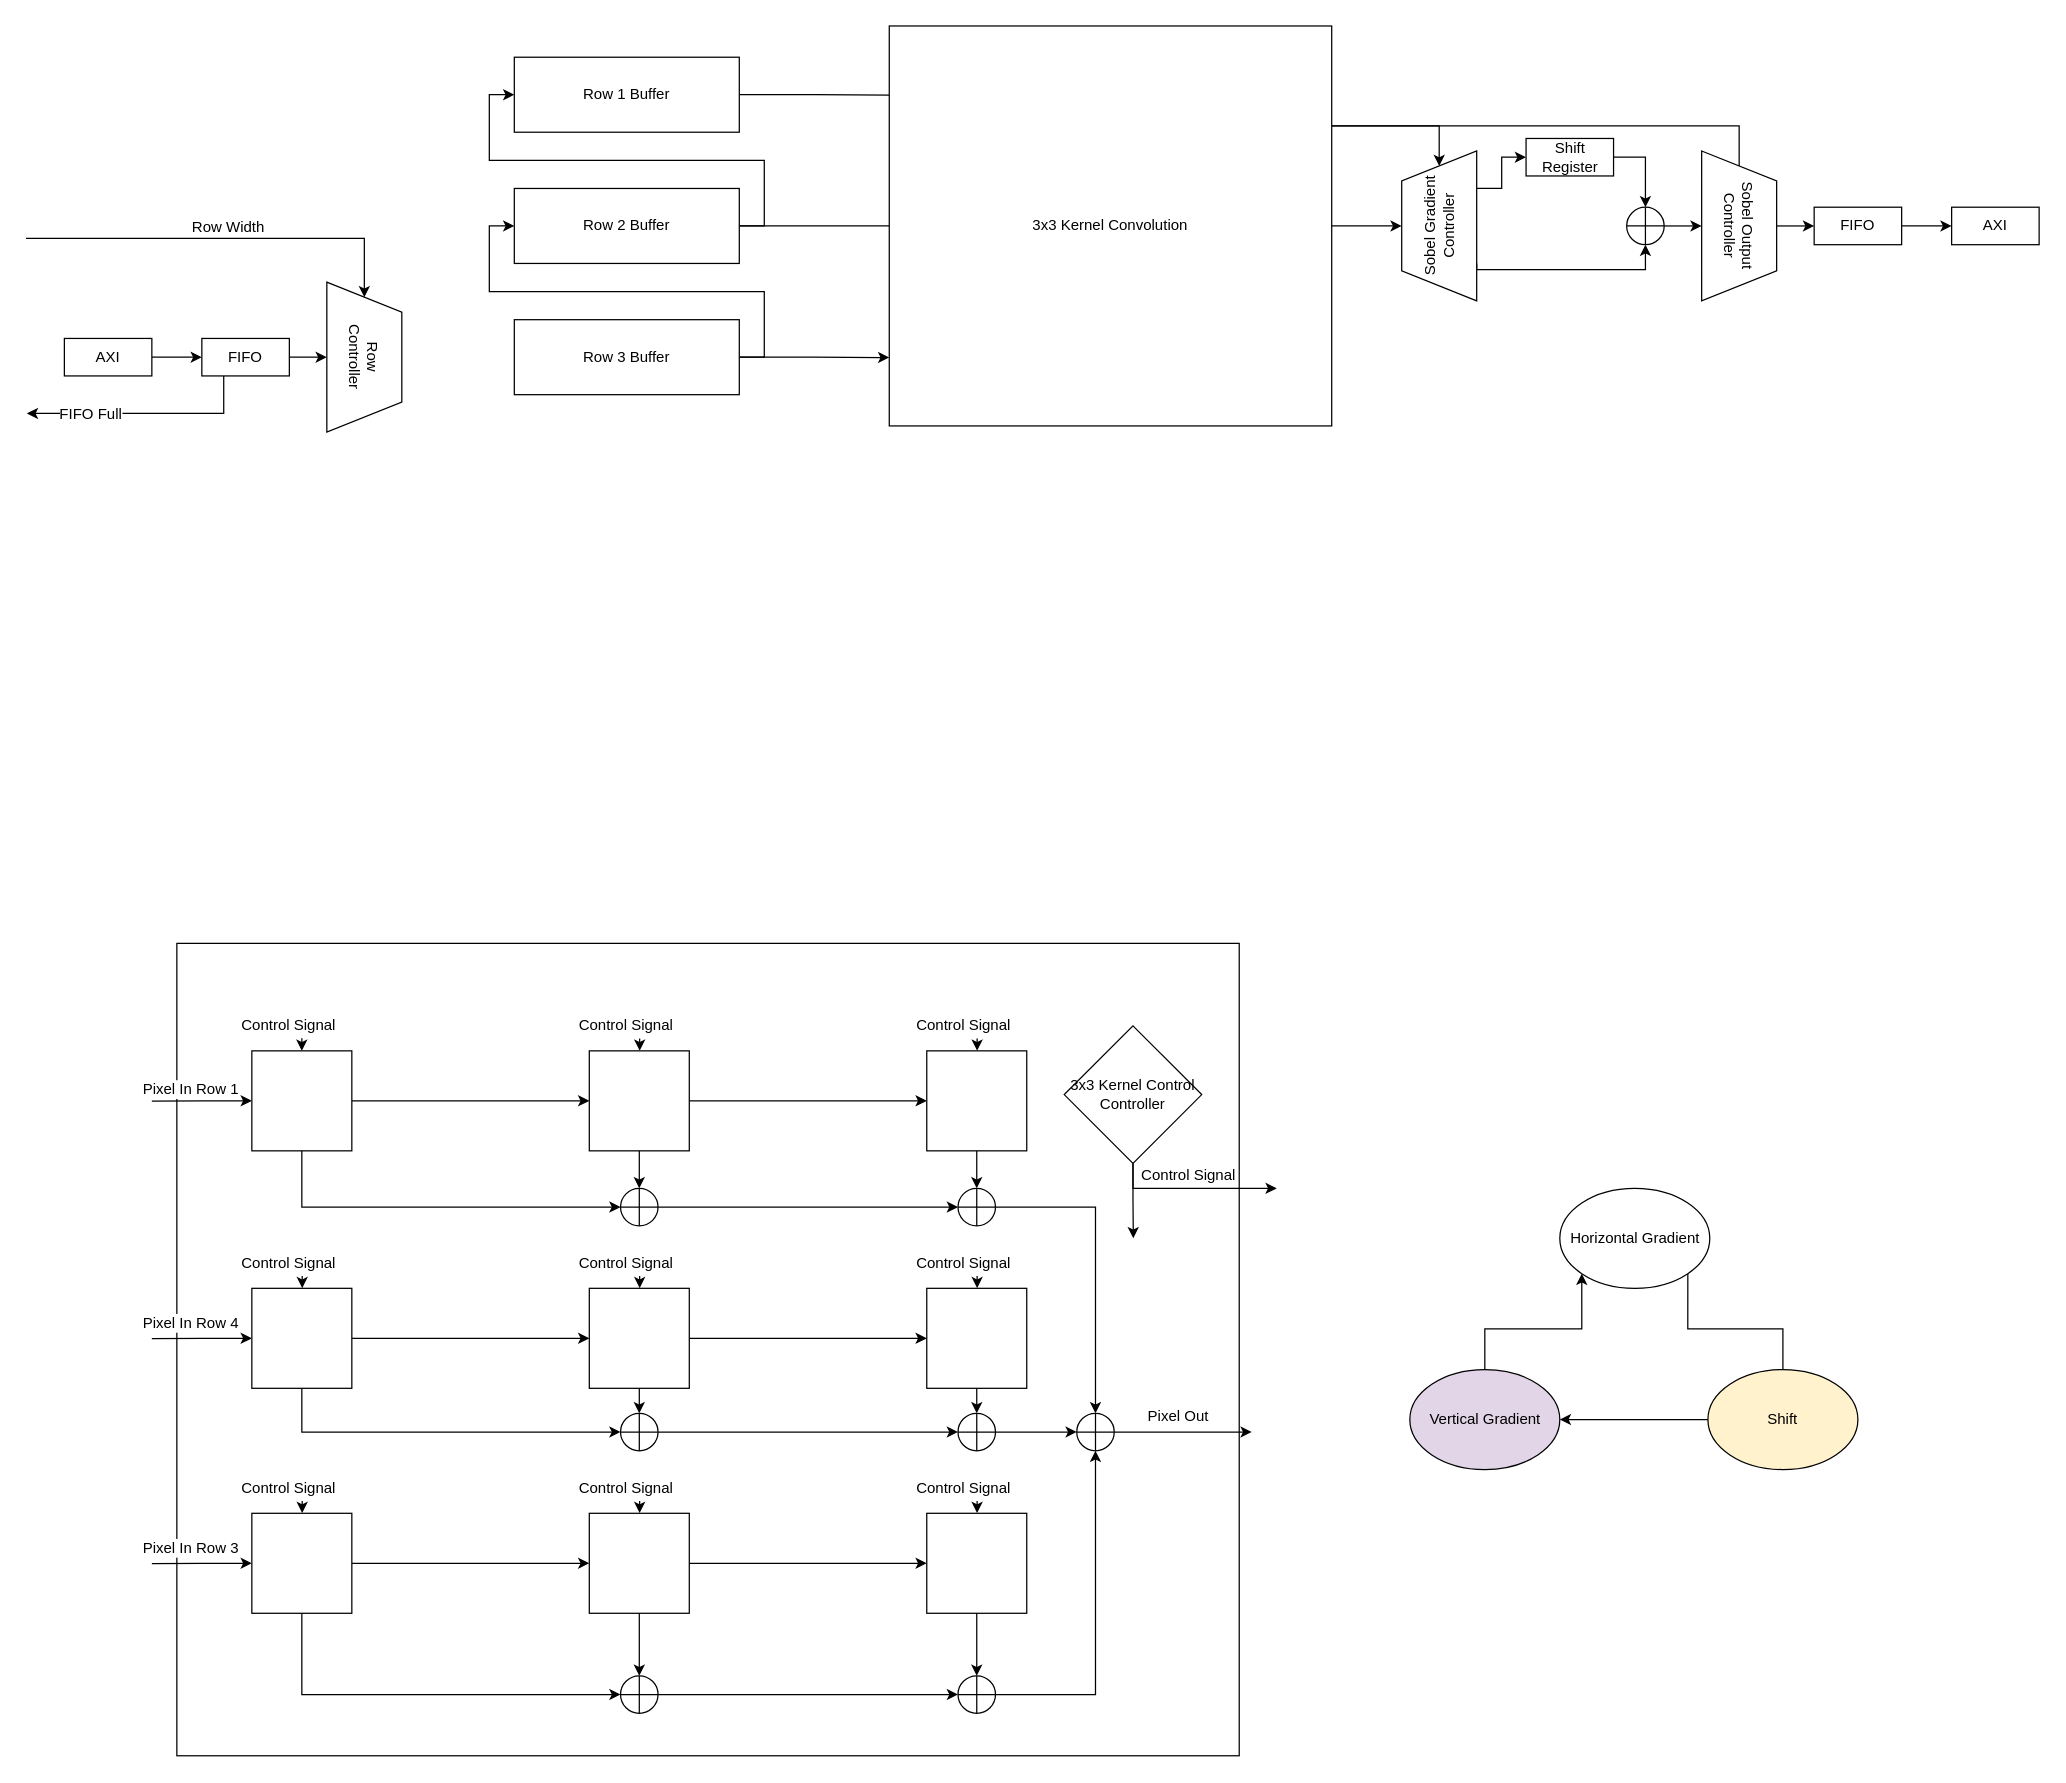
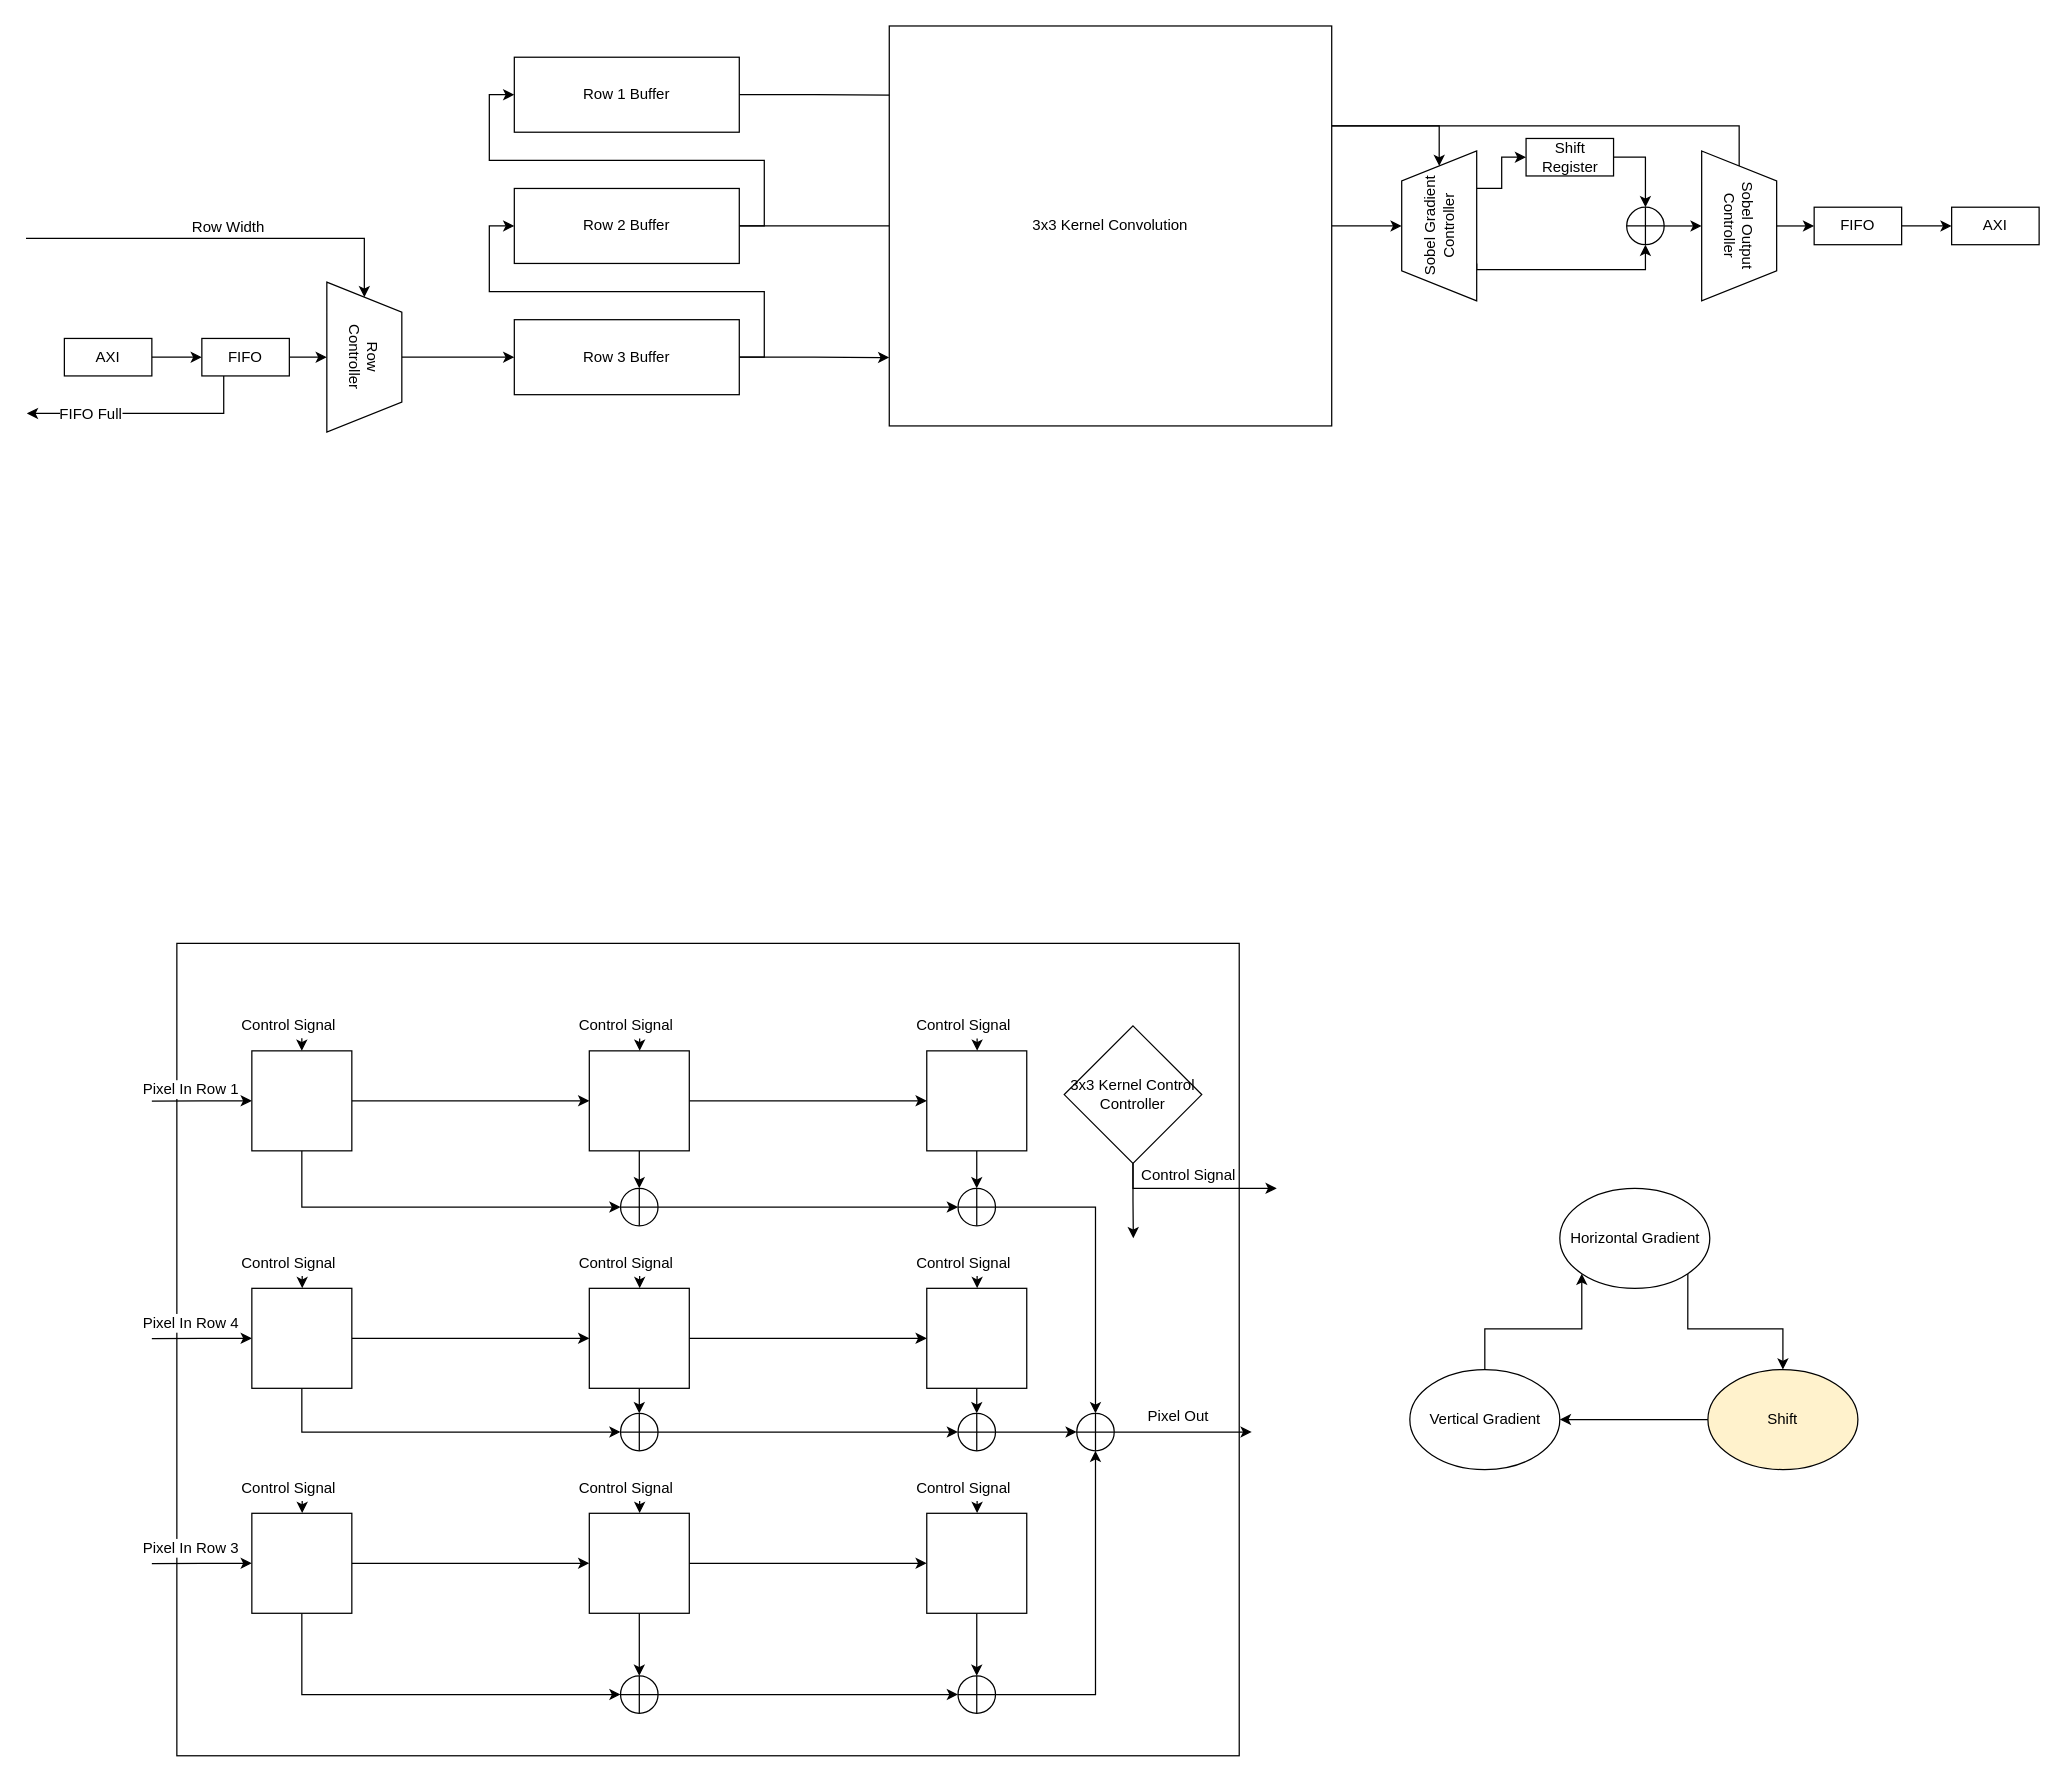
edge "Row Controller" -> "Row 3 Buffer": added
edge "Horizontal Gradient" -- "Shift": arrowhead none -> classic
node "Vertical Gradient": fillcolor #e1d5e7 -> #ffffff
